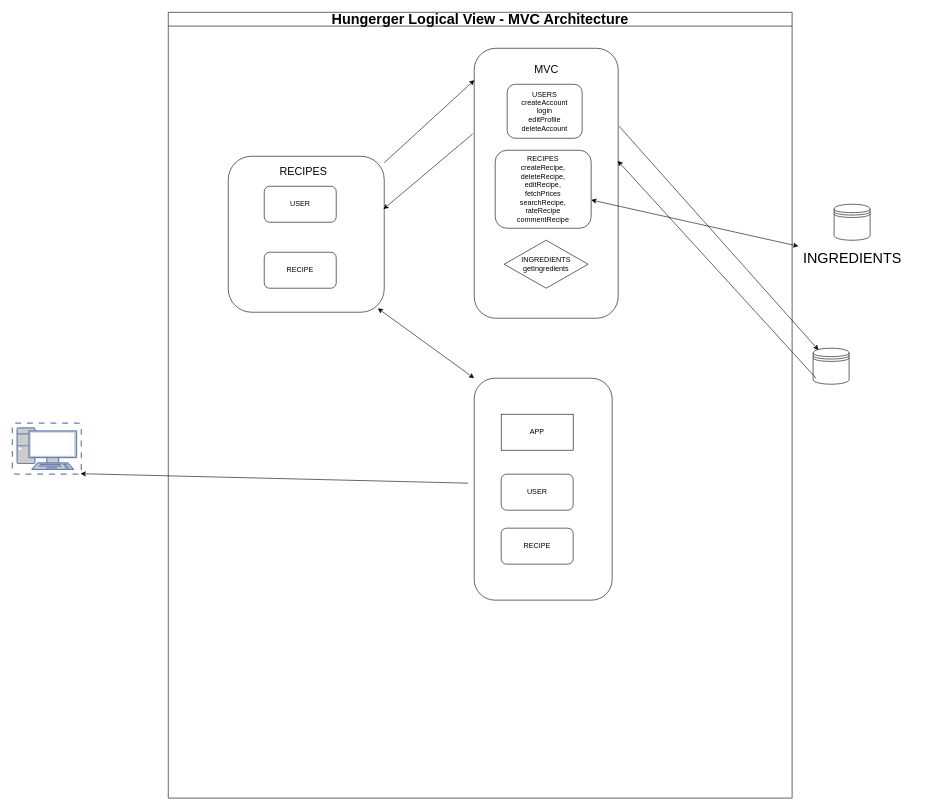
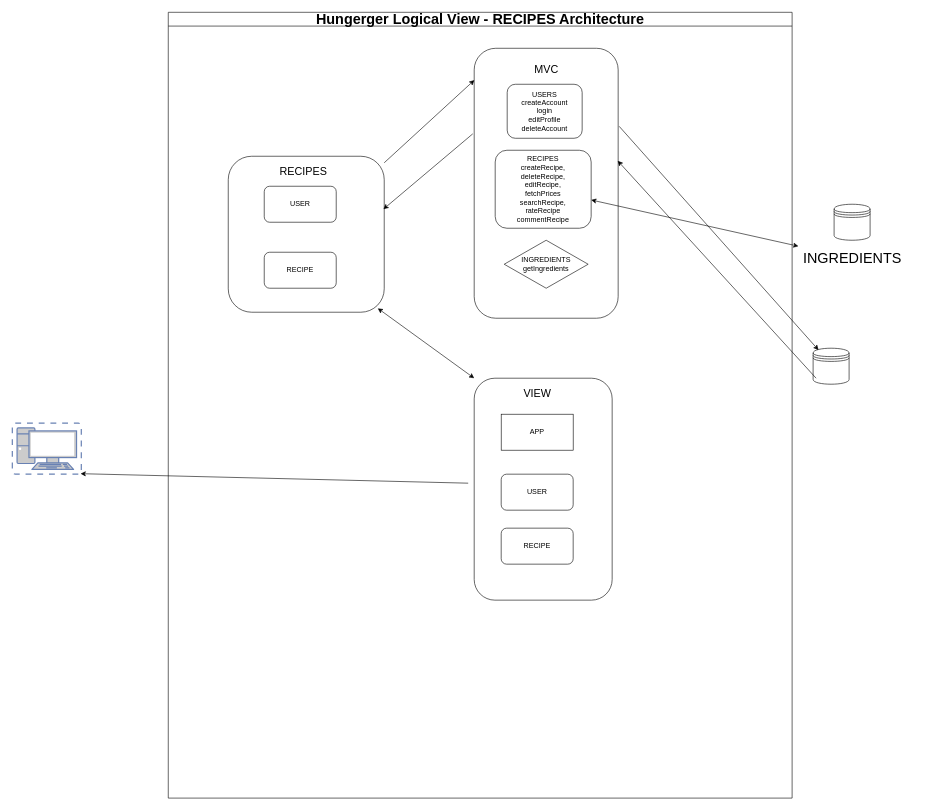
node "Hungerger Logical View - MVC Architecture": label "Hungerger Logical View - MVC Architecture" -> "Hungerger Logical View - RECIPES Architecture"
node "VIEW": added
